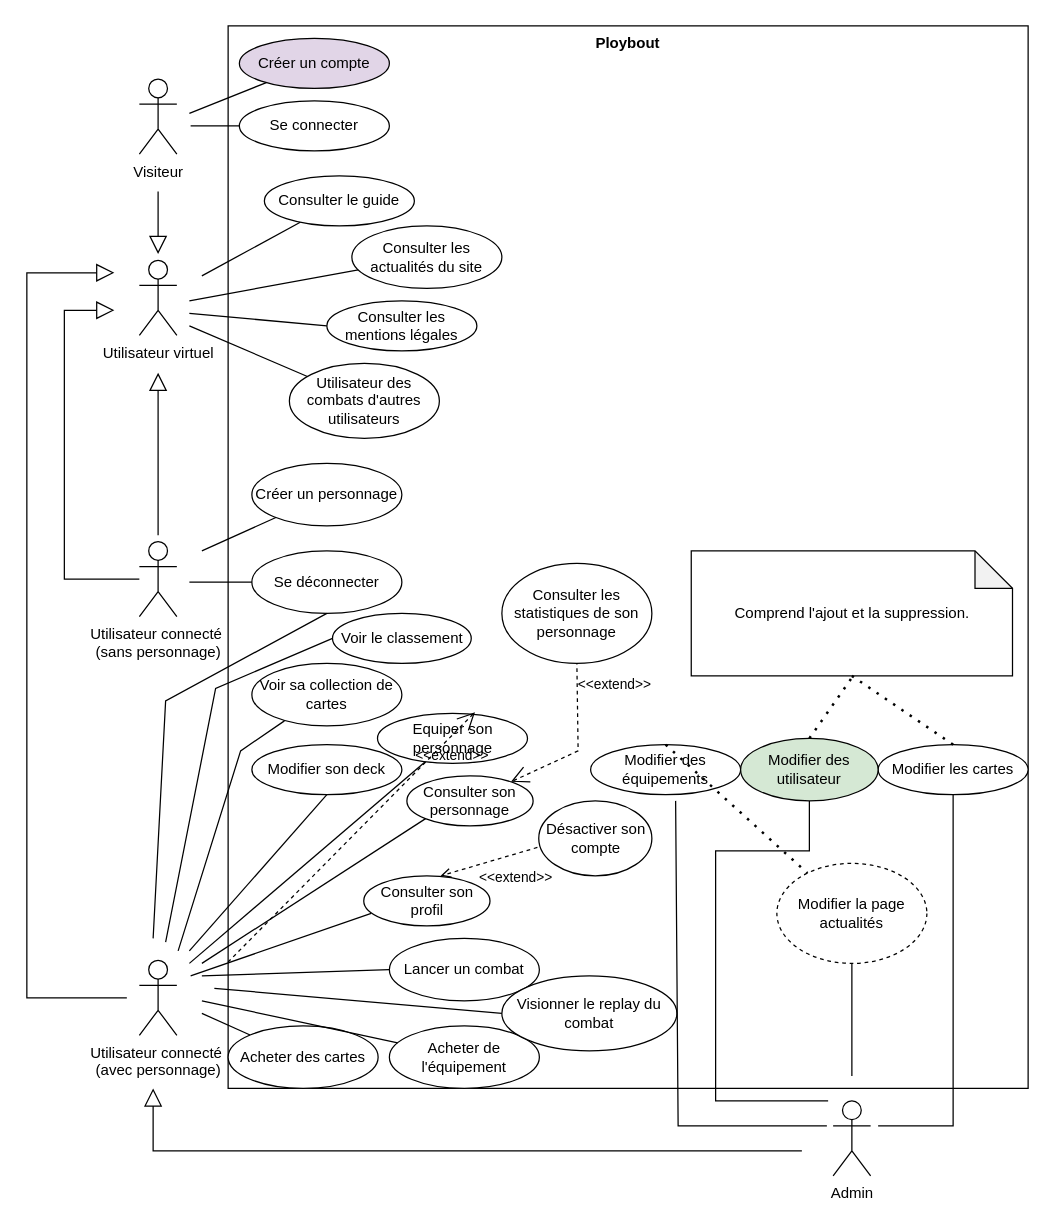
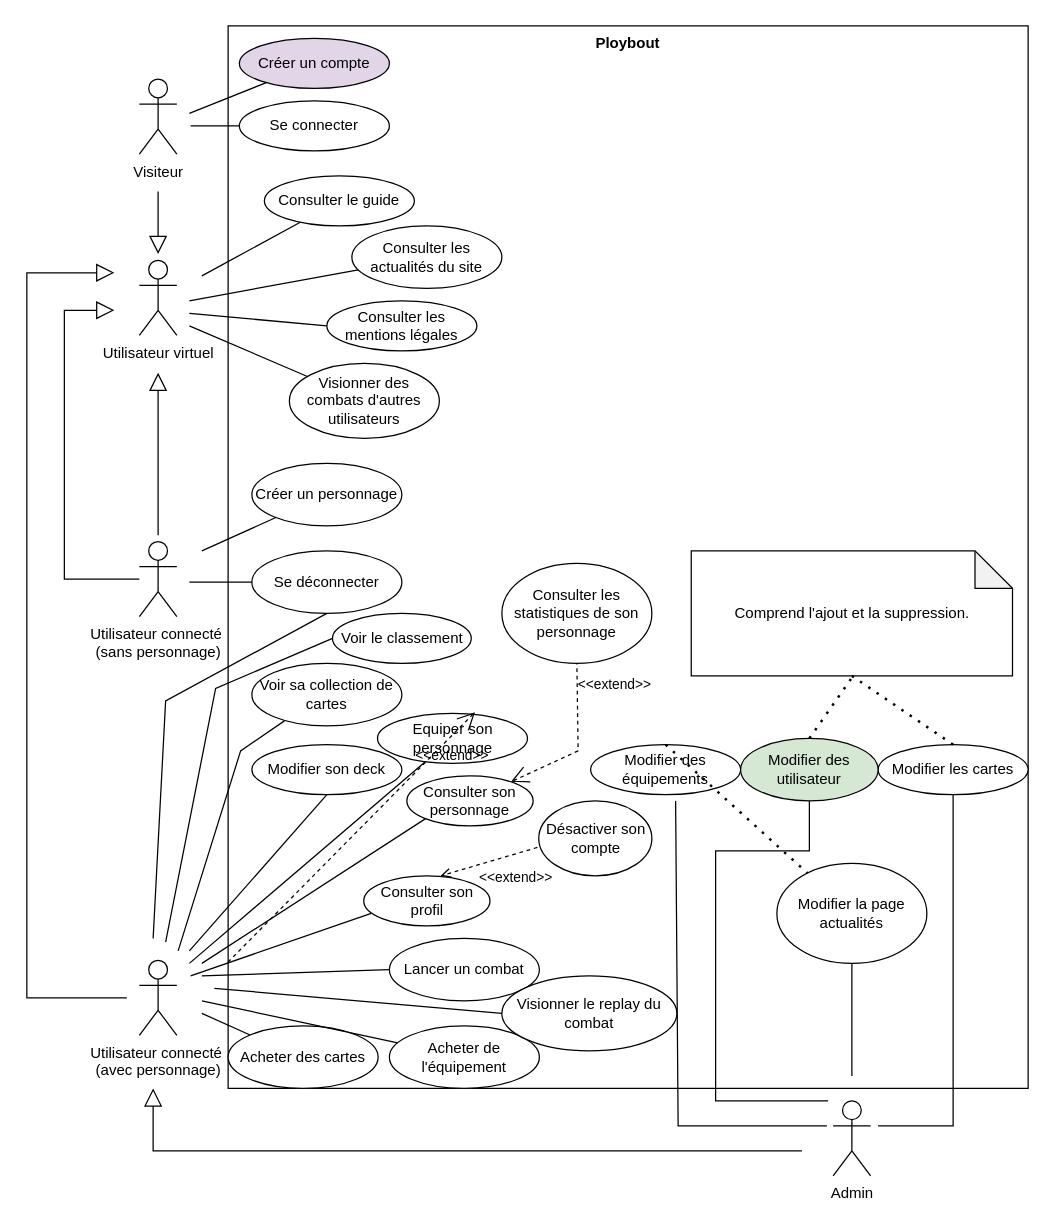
node "Utilisateur des combats d'autres utilisateurs": label "Utilisateur des combats d'autres utilisateurs" -> "Visionner des combats d'autres utilisateurs"
node "Modifier la page actualités": style dashed -> solid
